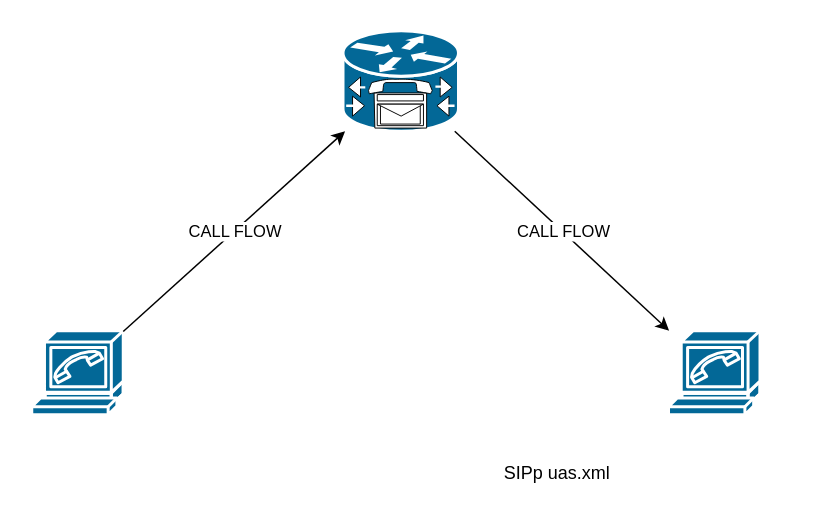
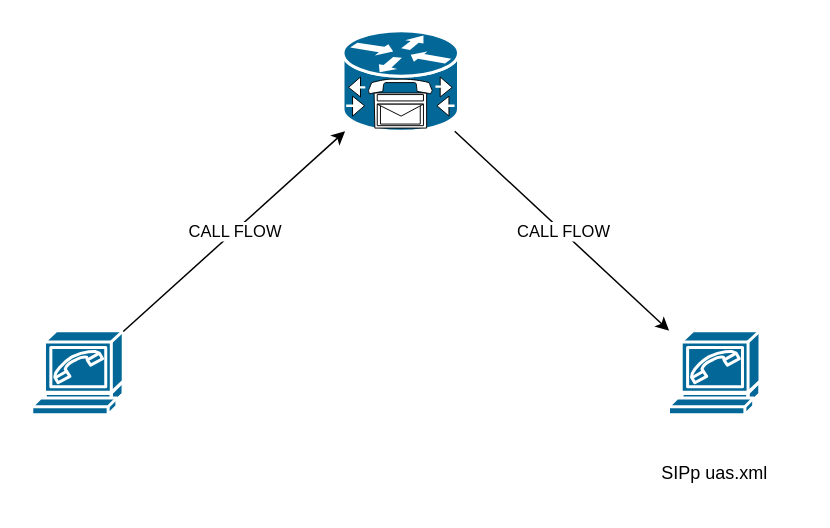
node "SIPp uas.xml": moved (557, 473) -> (714, 473)
